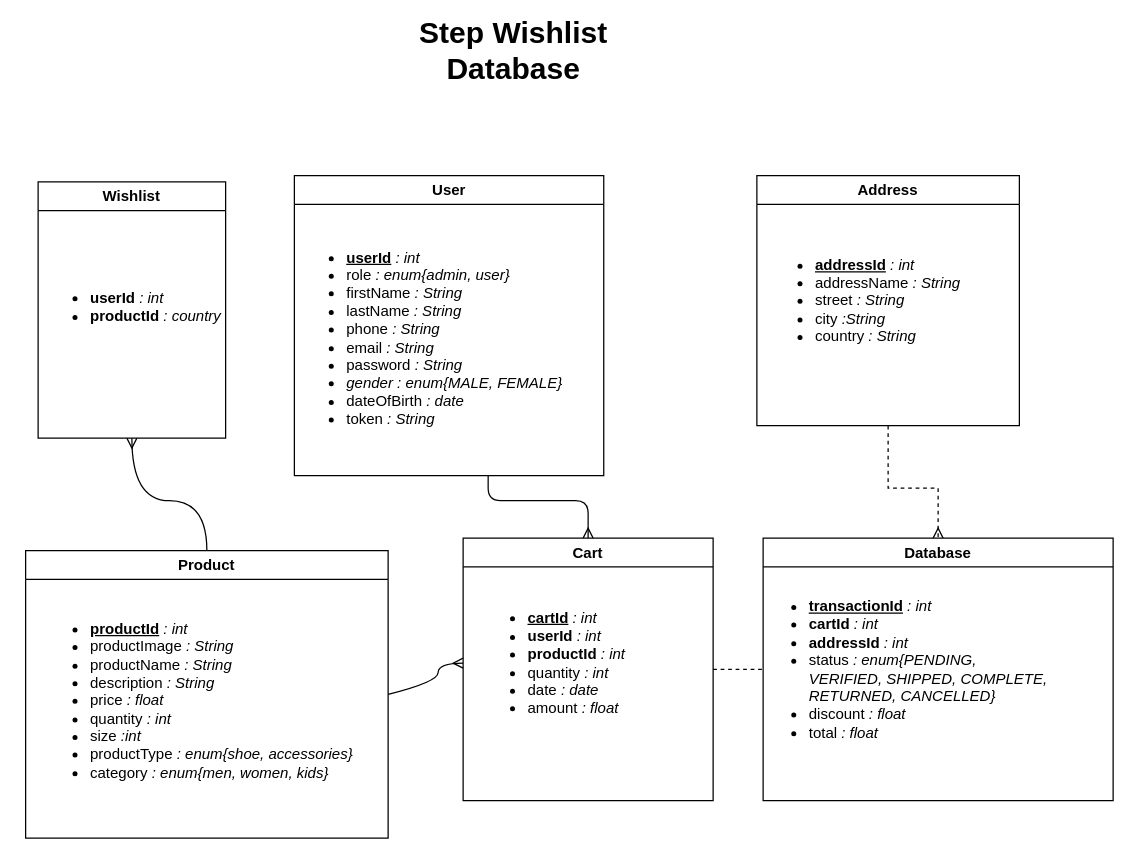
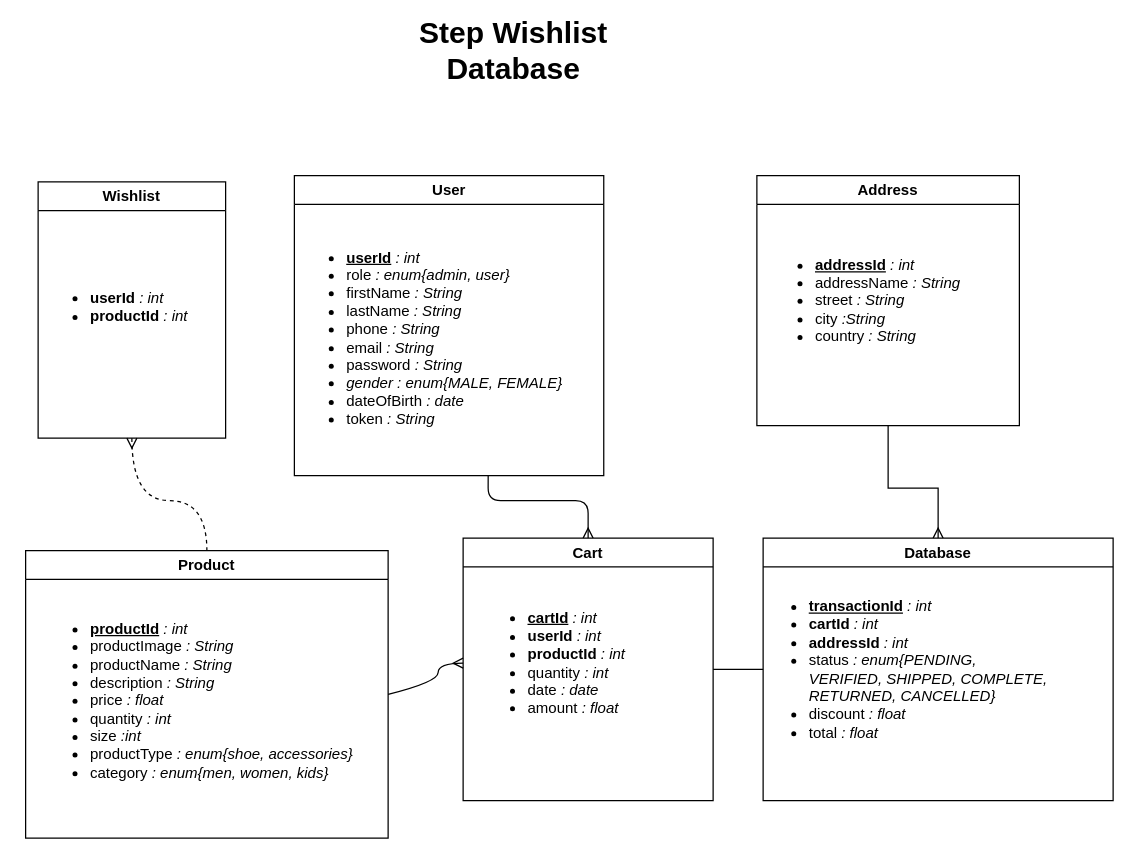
node "userId : int productId : country": label "userId : int productId : country" -> "userId : int productId : int"
edge "Address" -> "Database": style dashed -> solid
edge "Product" -> "Wishlist": style solid -> dashed
edge "Cart" -- "Database": style dashed -> solid
